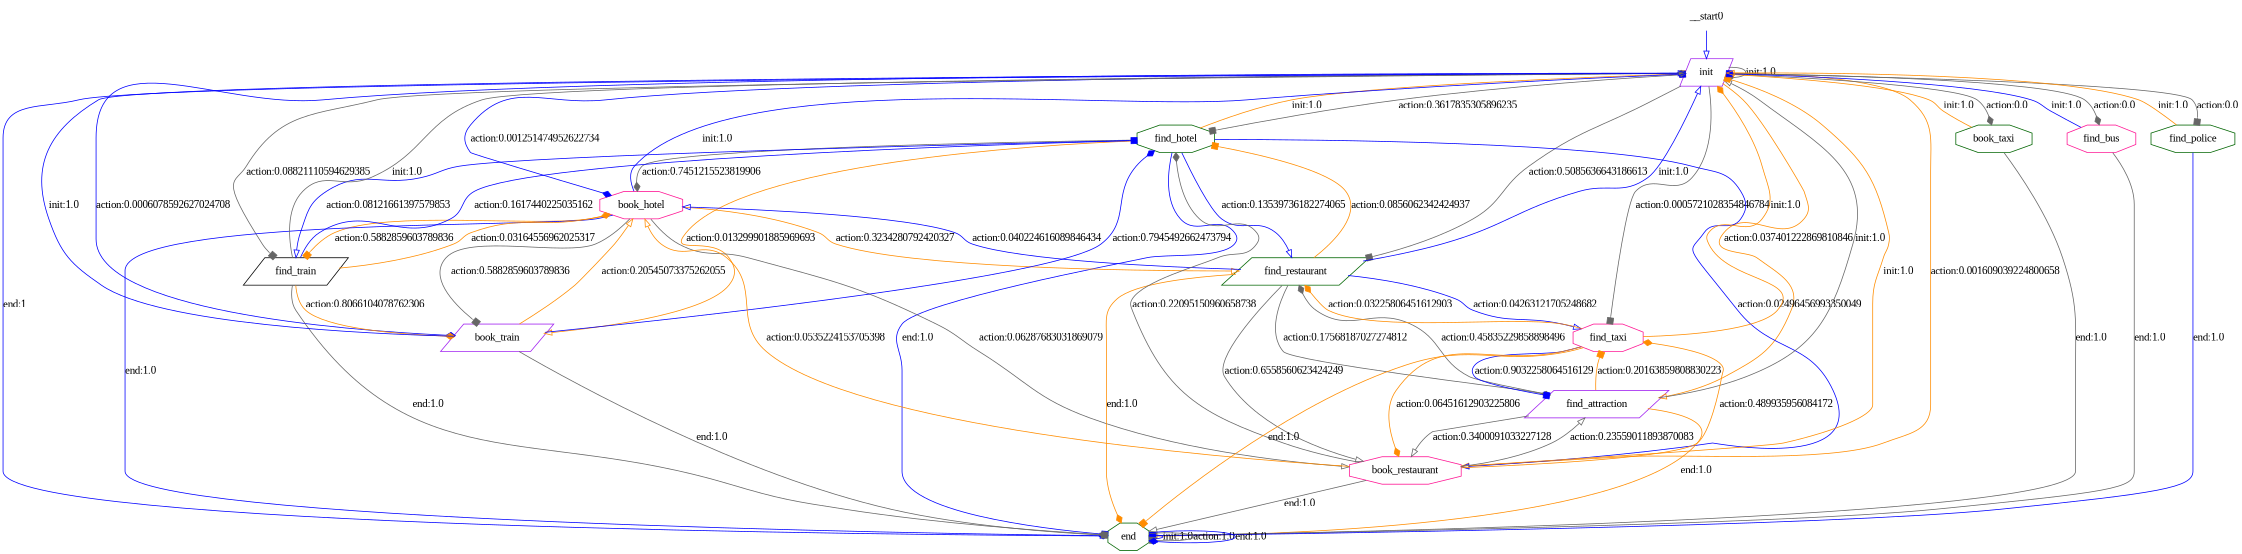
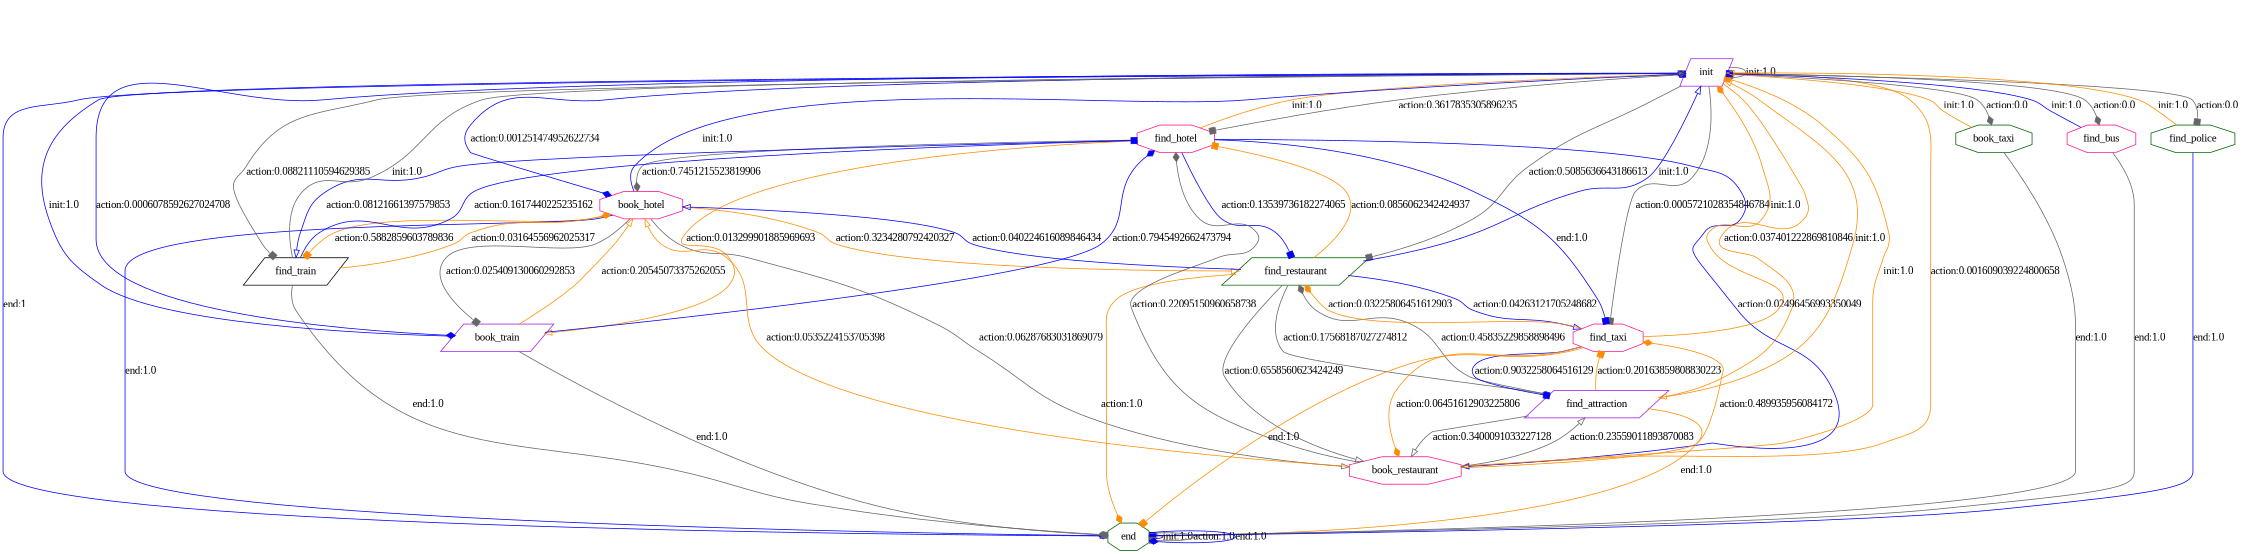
node "__start0": removed
node "find_hotel": color darkgreen -> deeppink
edge "find_train" -> "find_hotel": label "action:0.1617440225035162" -> "action:0.1617440225235162"
edge "find_hotel" -> "find_restaurant": arrowhead onormal -> box
edge "find_attraction" -> "init": color gray40 -> darkorange
edge "book_hotel" -> "book_train": label "action:0.5882859603789836" -> "action:0.025409130060292853"
edge "find_hotel" -> "end": now "find_hotel" -> "find_taxi"
edge "find_train" -> "book_train": removed, label "action:0.8066104078762306"
edge "find_restaurant" -> "end": label "end:1.0" -> "action:1.0"
edge "book_restaurant" -> "end": removed, label "end:1.0"
